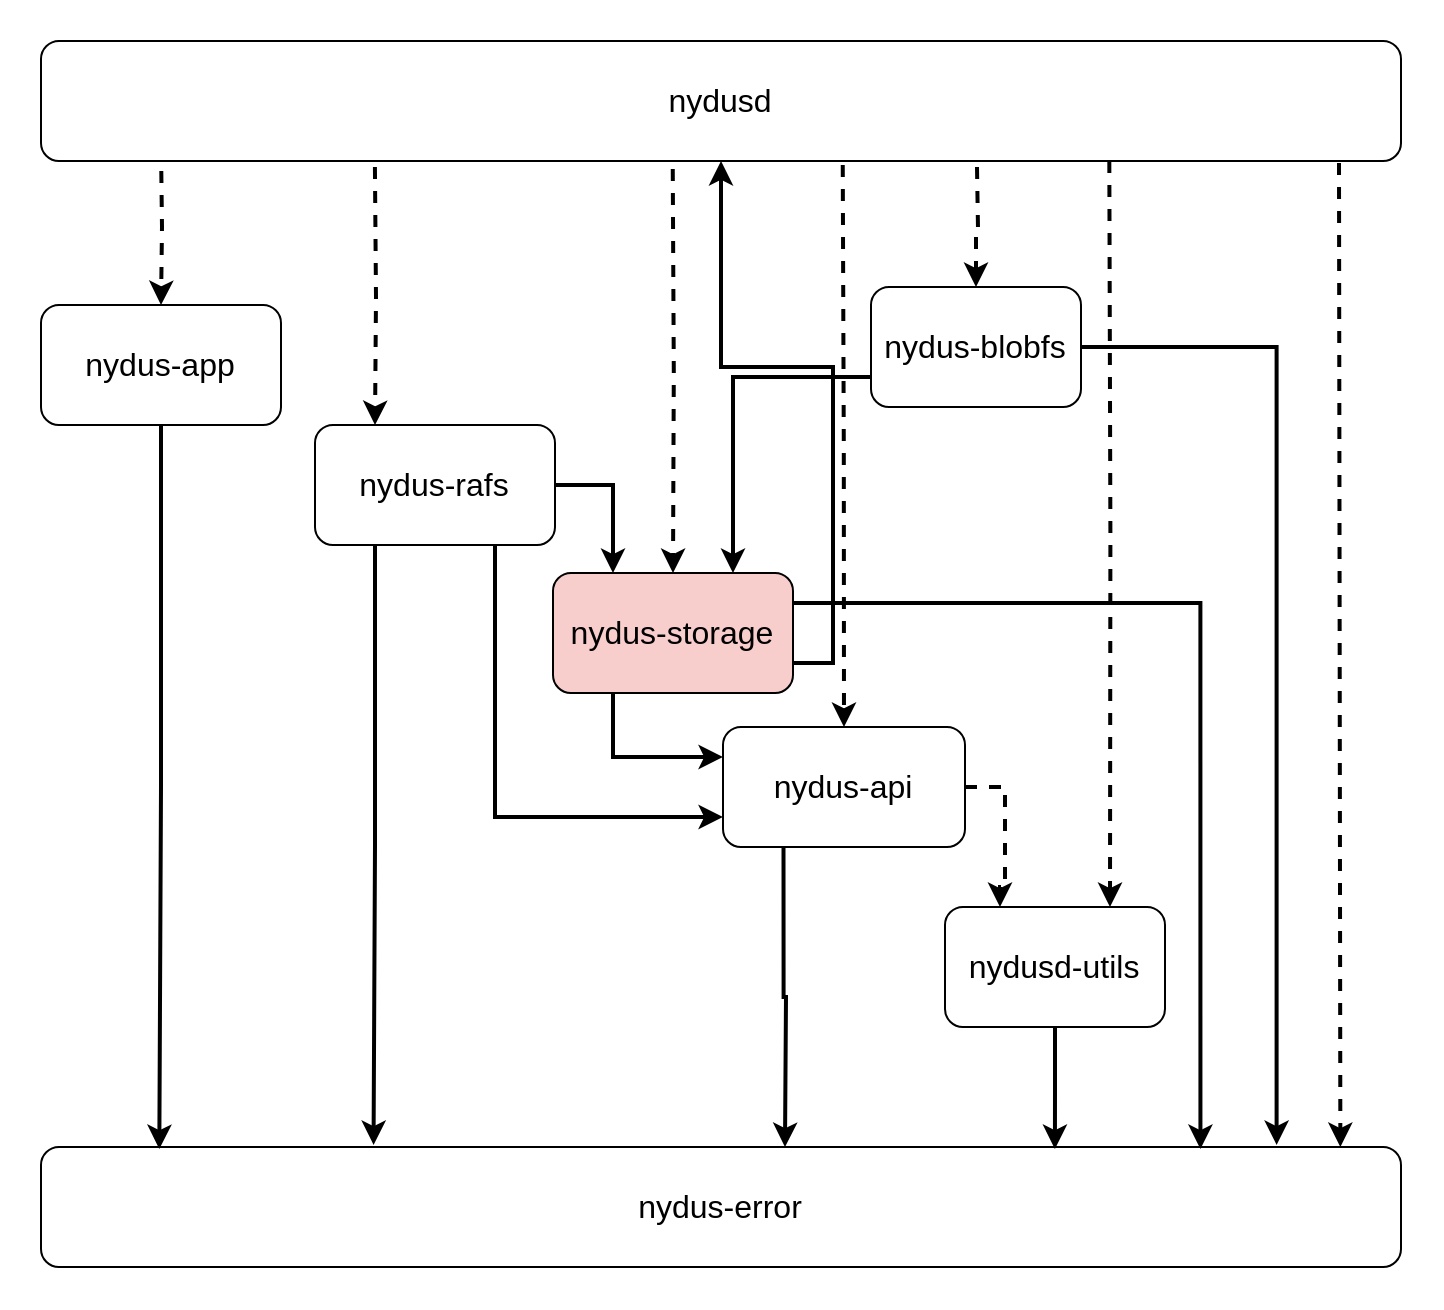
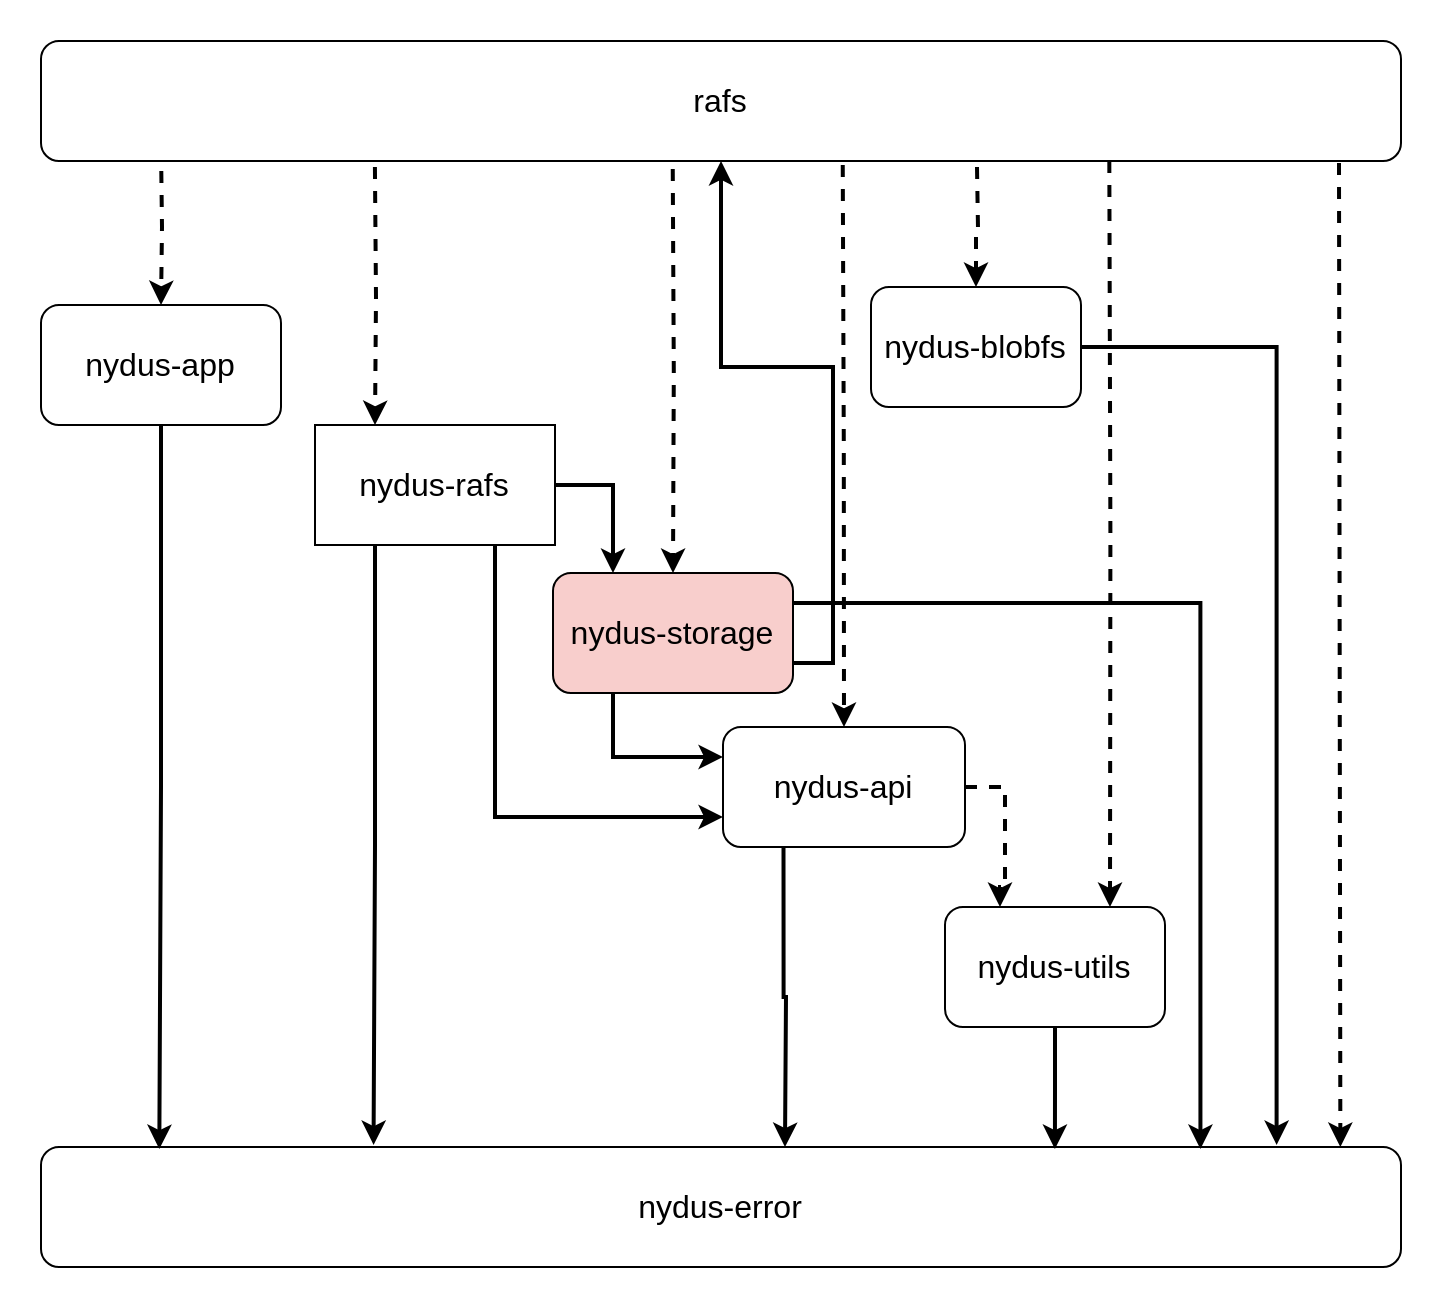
node "nydusd": label "nydusd" -> "rafs"
edge "nydus-blobfs" -> "nydus-storage": removed
node "nydus-rafs": shape rounded rectangle -> rectangle
node "nydusd-utils": label "nydusd-utils" -> "nydus-utils"
